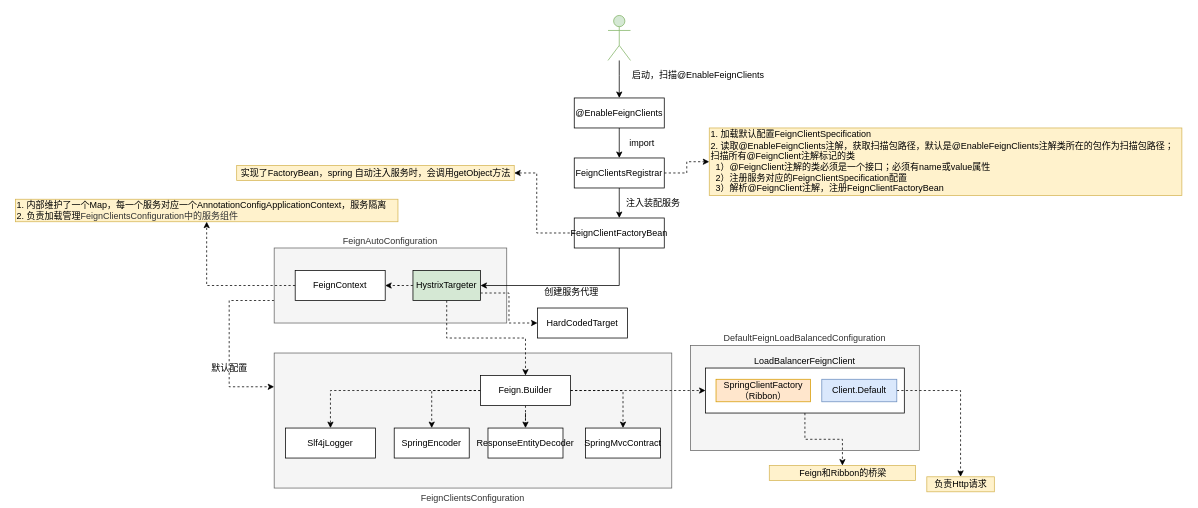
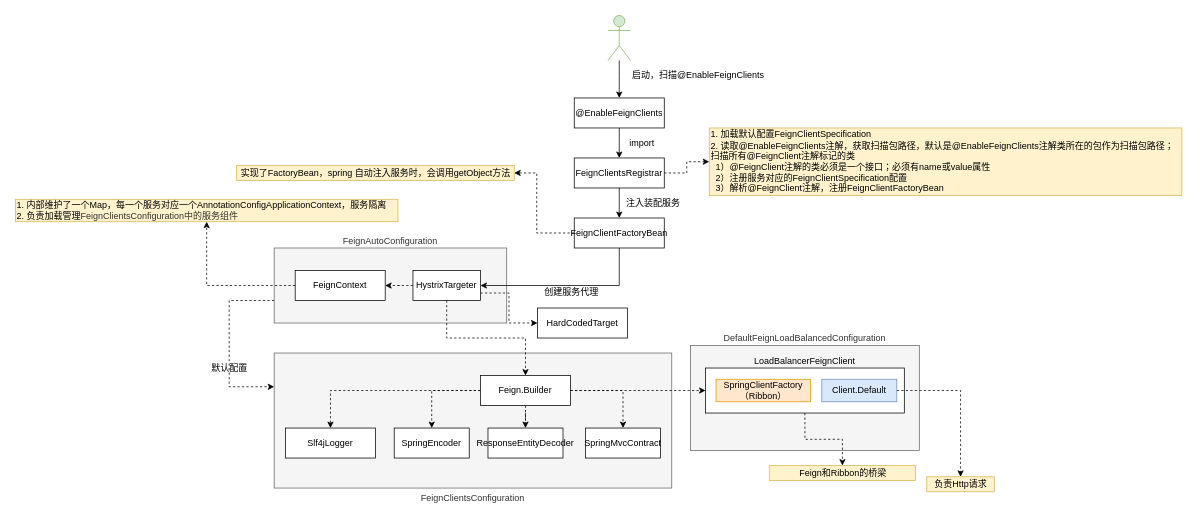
node "HystrixTargeter": fillcolor #d5e8d4 -> #ffffff
